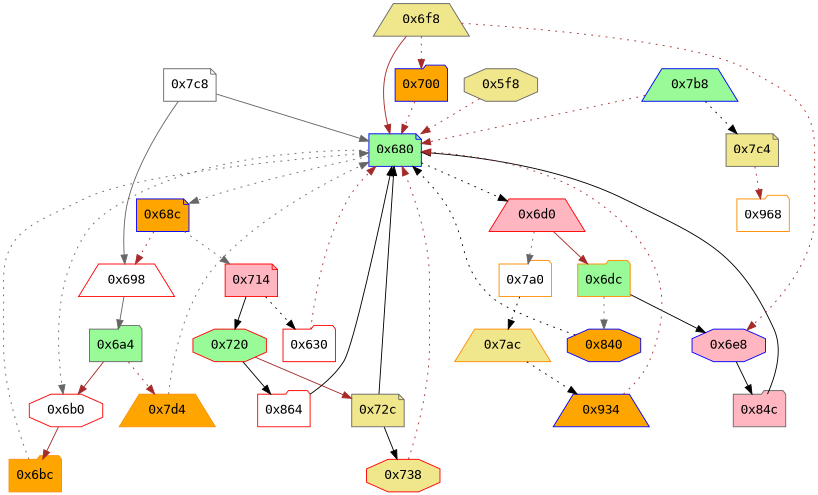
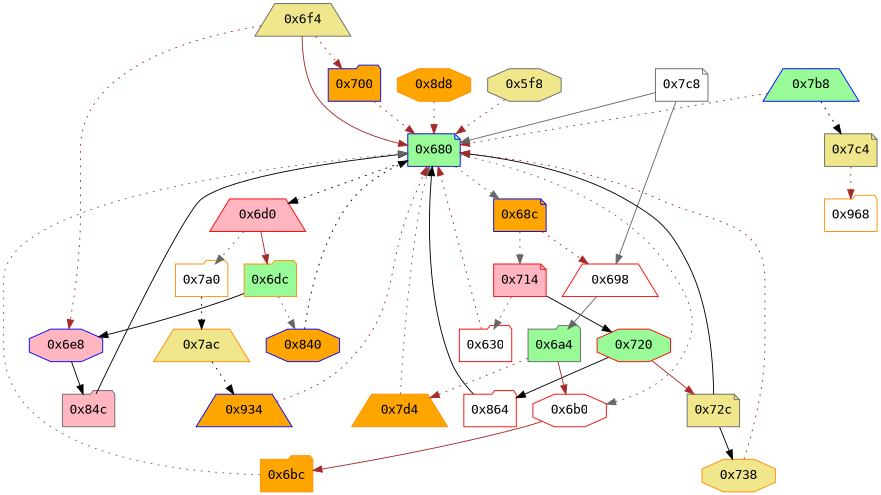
node "0x6f8": label "0x6f8" -> "0x6f4"
node "0x8d8": added
edge "0x714" -> "0x630": color black -> gray40
node "0x738": color red -> darkorange
